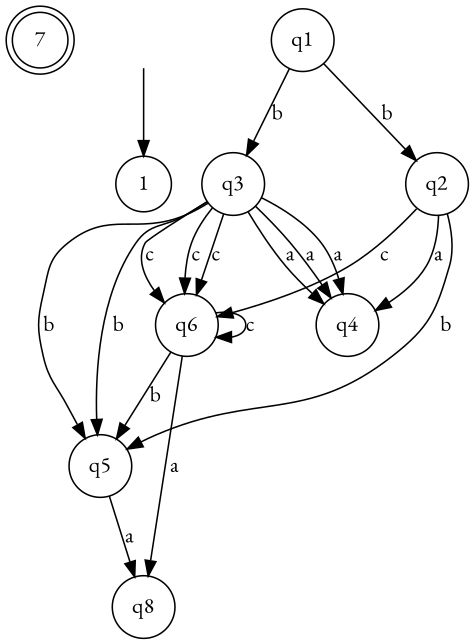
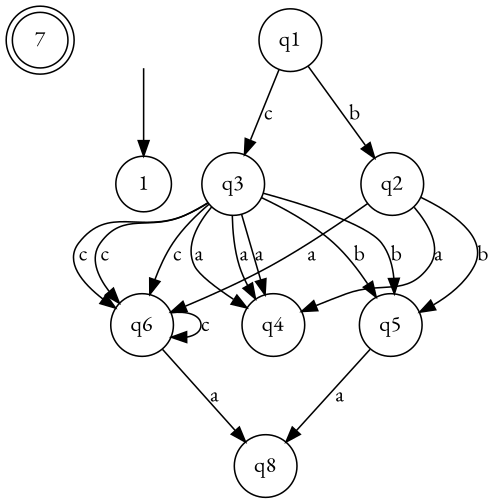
edge "q1" -> "q3": label "b" -> "c"
edge "q2" -> "q6": label "c" -> "a"
edge "q6" -> "q5": removed, label "b"
